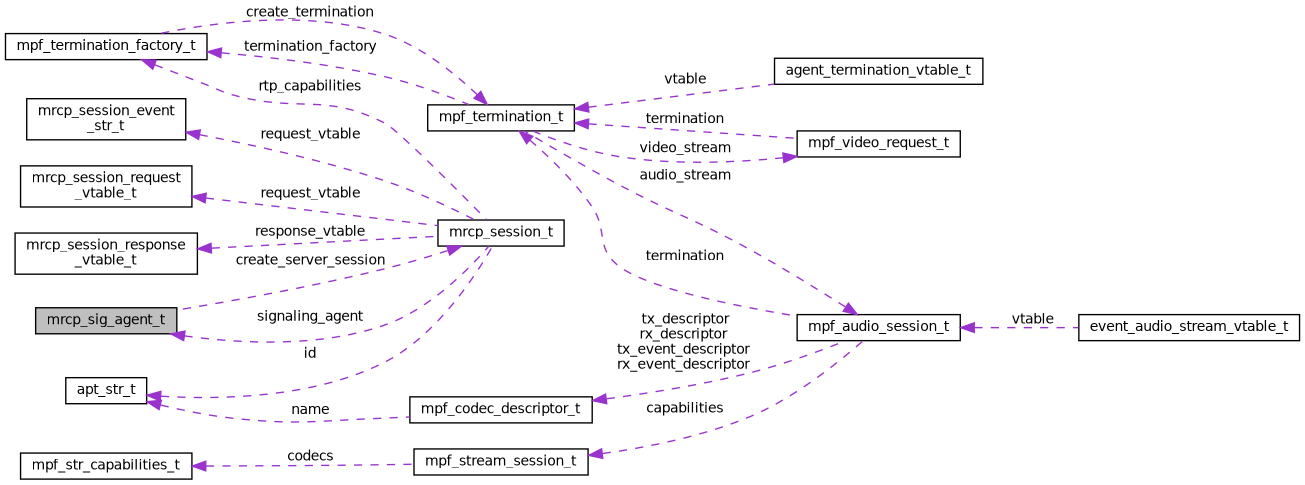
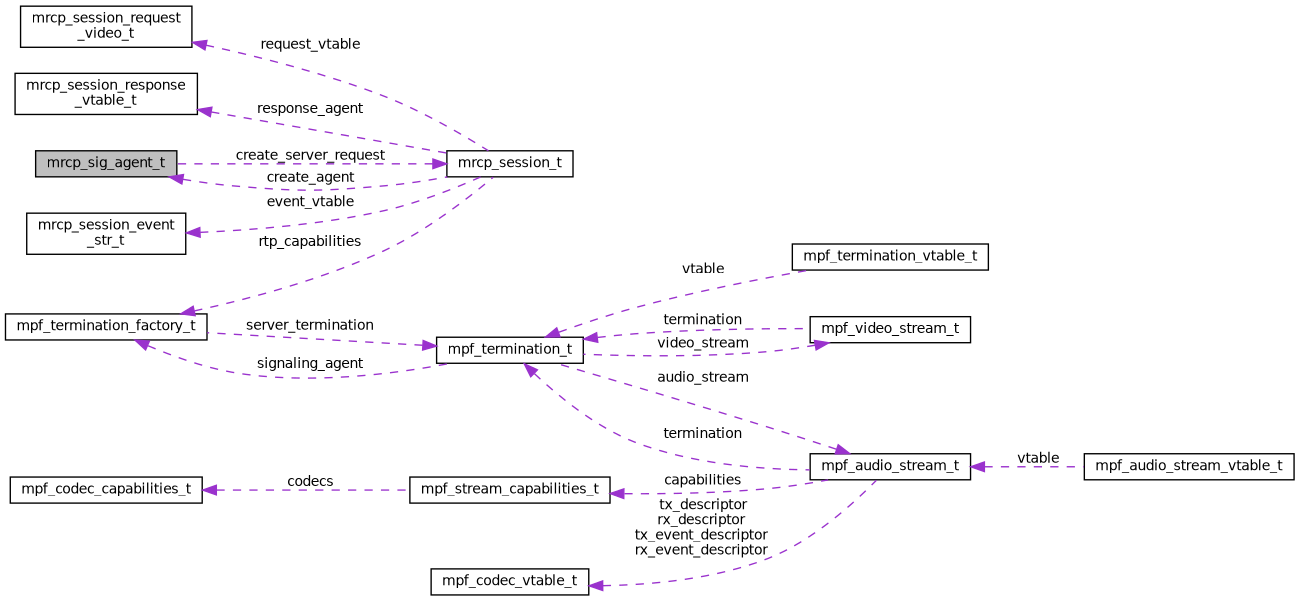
edge "mpf_termination_factory_t" -> "mpf_termination_t": label " create_termination" -> " server_termination"
edge "mpf_termination_t" -> "mpf_termination_factory_t": label " termination_factory" -> " signaling_agent"
node "agent_termination_vtable_t": label "agent_termination_vtable_t" -> "mpf_termination_vtable_t"
edge "mrcp_session_t" -> "mrcp_session_event _str_t": label " request_vtable" -> " event_vtable"
node "mpf_video_request_t": label "mpf_video_request_t" -> "mpf_video_stream_t"
node "mrcp_session_request _vtable_t": label "mrcp_session_request _vtable_t" -> "mrcp_session_request _video_t"
edge "mrcp_session_t" -> "mrcp_session_response _vtable_t": label " response_vtable" -> " response_agent"
edge "mrcp_sig_agent_t" -> "mrcp_session_t": label " create_server_session" -> " create_server_request"
edge "mrcp_session_t" -> "mrcp_sig_agent_t": label " signaling_agent" -> " create_agent"
node "mpf_audio_session_t": label "mpf_audio_session_t" -> "mpf_audio_stream_t"
node "event_audio_stream_vtable_t": label "event_audio_stream_vtable_t" -> "mpf_audio_stream_vtable_t"
node "apt_str_t": removed
node "mpf_codec_descriptor_t": label "mpf_codec_descriptor_t" -> "mpf_codec_vtable_t"
node "mpf_stream_session_t": label "mpf_stream_session_t" -> "mpf_stream_capabilities_t"
node "mpf_str_capabilities_t": label "mpf_str_capabilities_t" -> "mpf_codec_capabilities_t"
